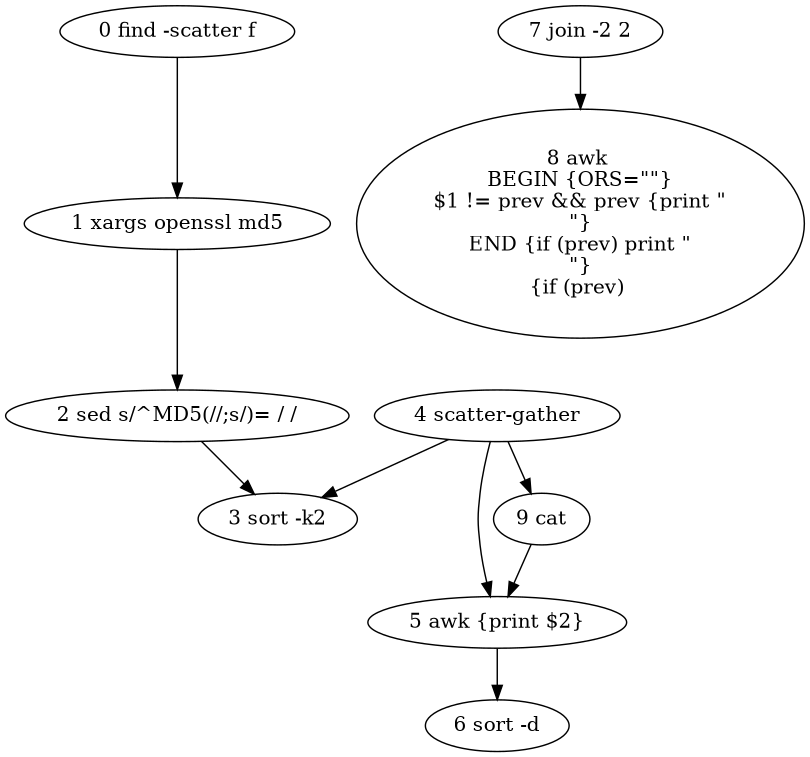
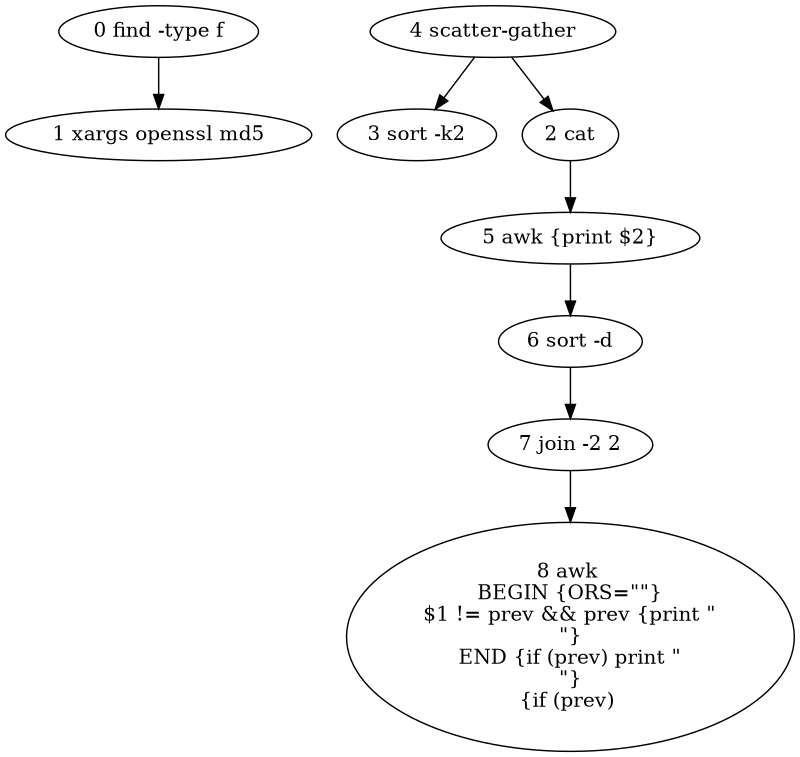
node "0 find -scatter f": label "0 find -scatter f" -> "0 find -type f"
edge "6 sort -d" -> "7 join -2 2": added
node "2 sed s/^MD5(//;s/)= / /": removed
edge "4 scatter-gather" -> "5 awk {print $2}": removed
node "9 cat": label "9 cat" -> "2 cat"
